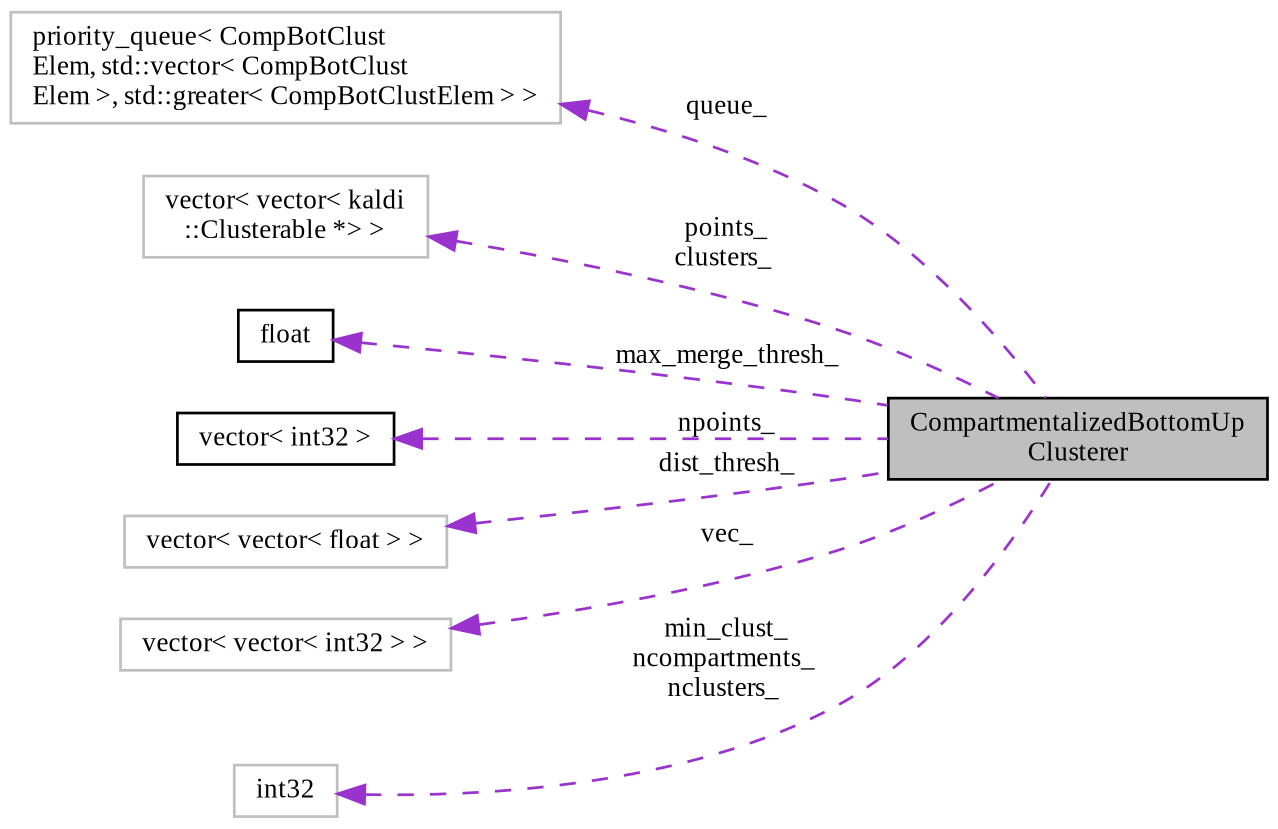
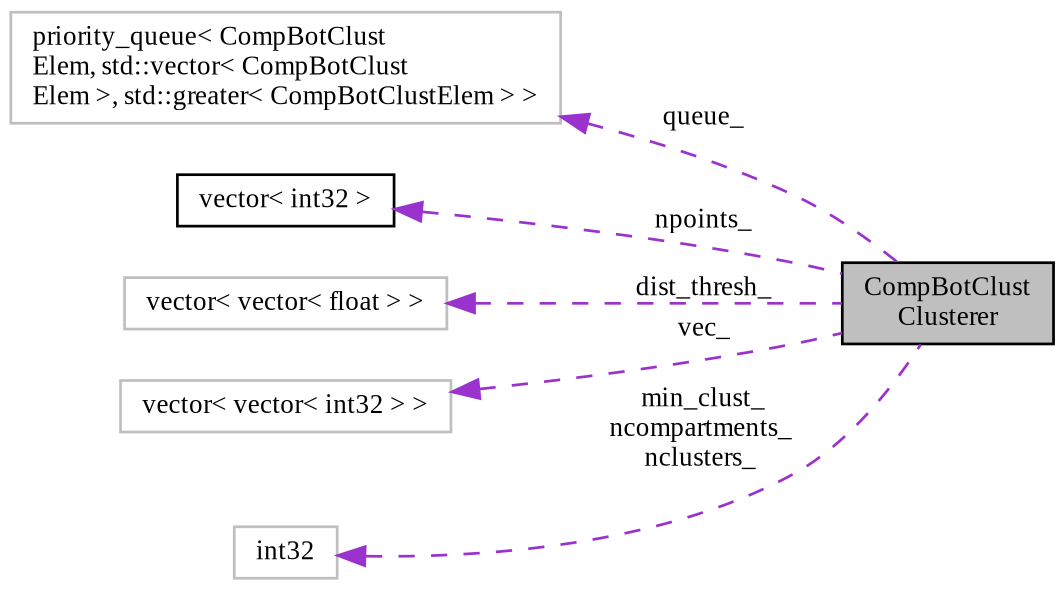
node "vector< vector< kaldi ::Clusterable *> >": removed
node "float": removed
node "CompartmentalizedBottomUp Clusterer": label "CompartmentalizedBottomUp Clusterer" -> "CompBotClust Clusterer"
